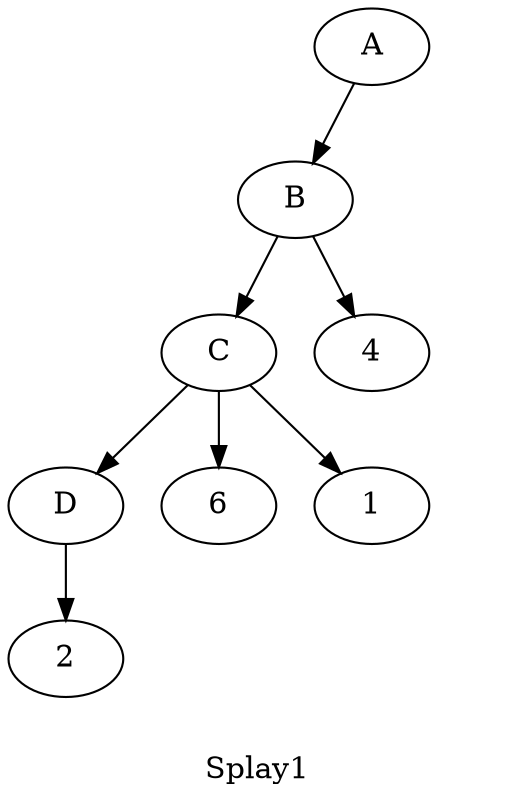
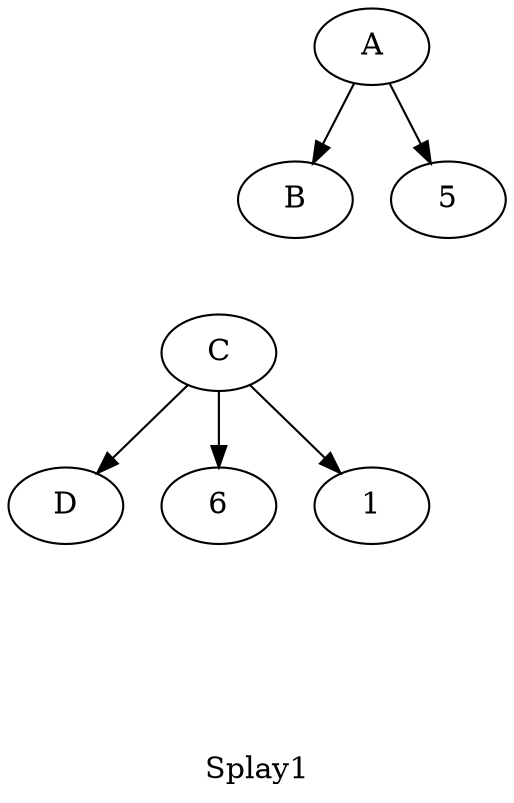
node "5": added
edge "B" -> "C": removed
node "4": removed
node "2": removed
